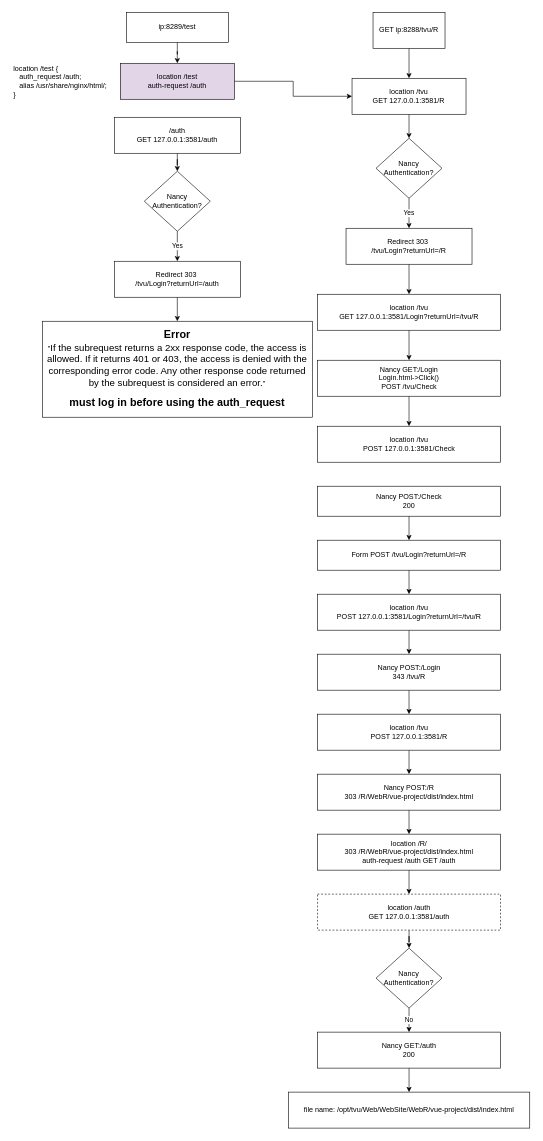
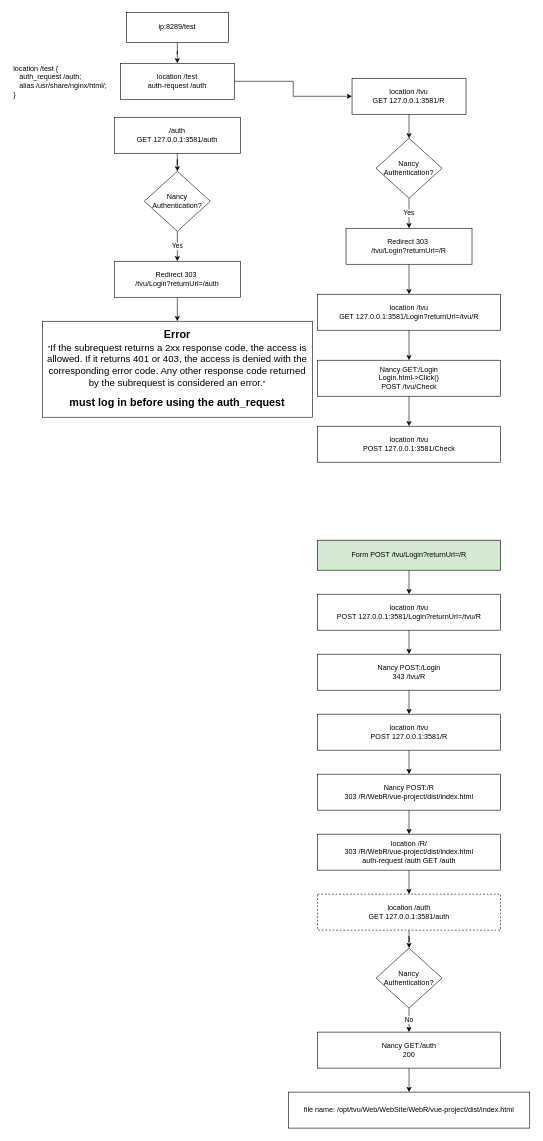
node "GET ip:8288/tvu/R": removed
edge "GET ip:8288/tvu/R" -> "location /tvu GET 127.0.0.1:3581/R": removed
node "location /test auth-request /auth": fillcolor #e1d5e7 -> #ffffff
node "Nancy POST:/Check 200": removed
edge "Nancy POST:/Check 200" -> "Form POST /tvu/Login?returnUrl=/R": removed
node "Form POST /tvu/Login?returnUrl=/R": fillcolor #ffffff -> #d5e8d4
